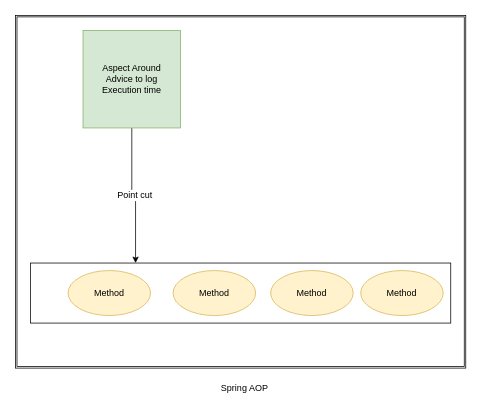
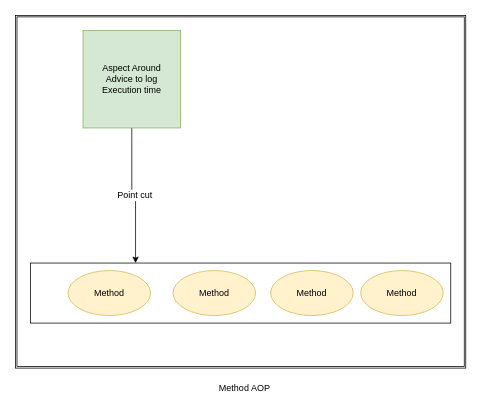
node "Spring AOP": label "Spring AOP" -> "Method AOP"
